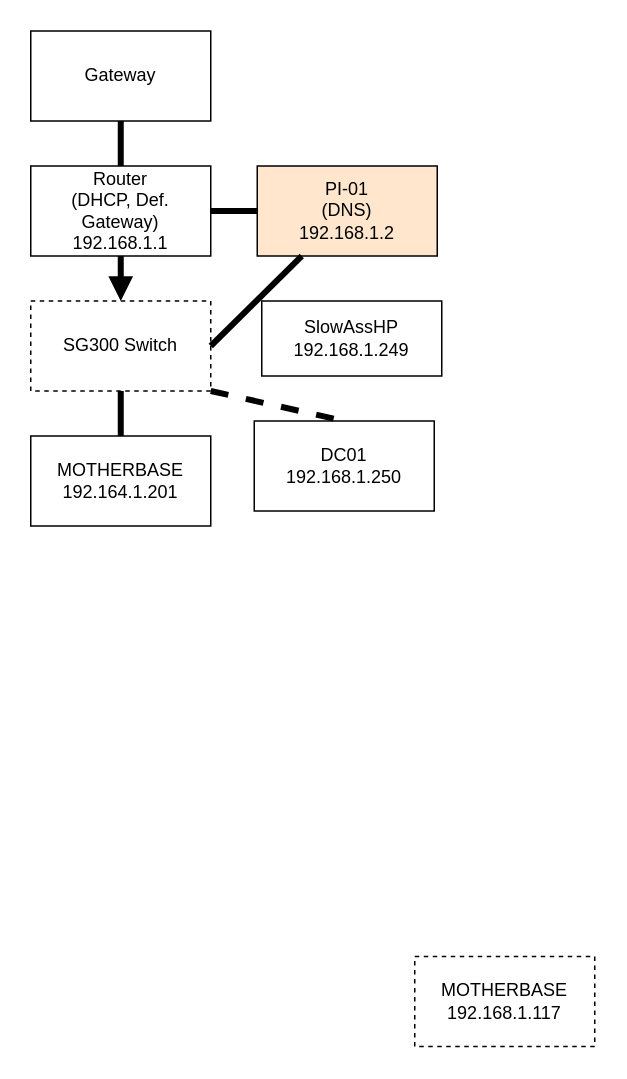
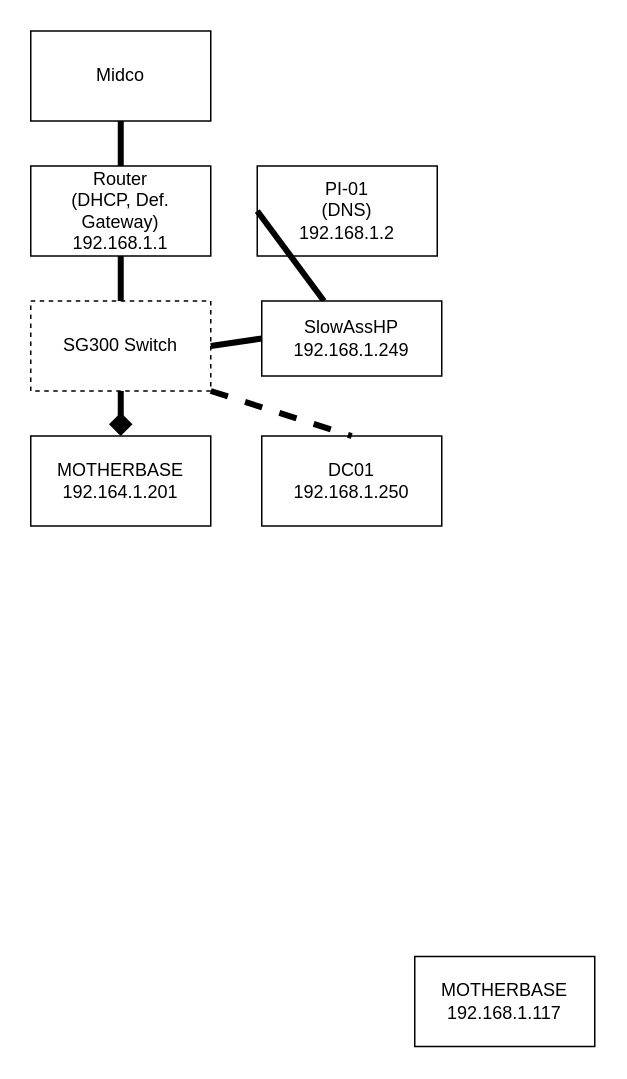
node "Gateway": label "Gateway" -> "Midco"
edge "Router (DHCP, Def. Gateway) 192.168.1.1" -- "PI-01 (DNS) 192.168.1.2": now "SlowAssHP 192.168.1.249" -- "PI-01 (DNS) 192.168.1.2"
node "PI-01 (DNS) 192.168.1.2": fillcolor #ffe6cc -> #ffffff
edge "Router (DHCP, Def. Gateway) 192.168.1.1" -> "SG300 Switch": arrowhead block -> none
edge "PI-01 (DNS) 192.168.1.2" -- "SG300 Switch": now "SlowAssHP 192.168.1.249" -- "SG300 Switch"
edge "SG300 Switch" -- "MOTHERBASE 192.164.1.201": arrowhead none -> diamond
node "DC01 192.168.1.250": moved (344, 466) -> (352, 481)
node "MOTHERBASE 192.168.1.117": style dashed -> solid
